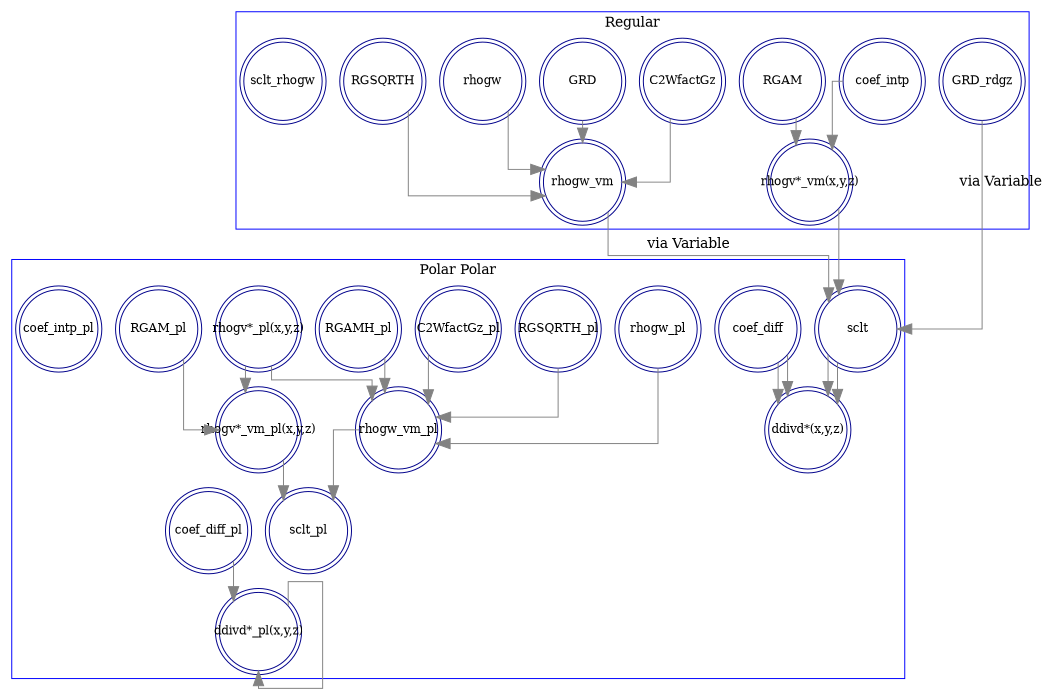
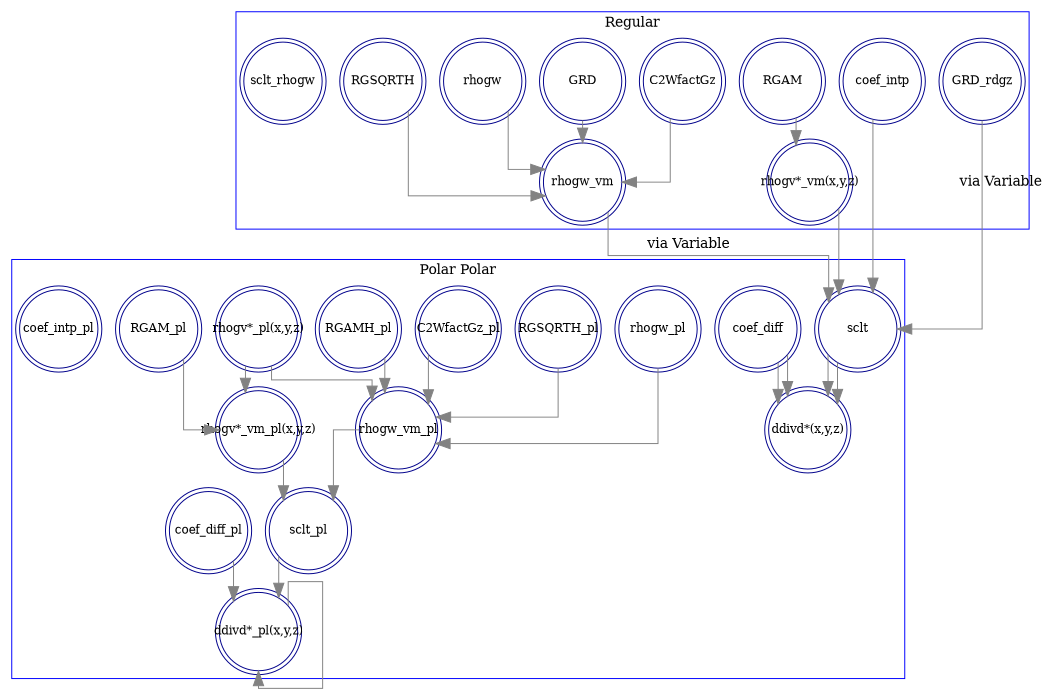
edge "coef_intp" -> "rhogv*_vm(x,y,z)": now "coef_intp" -> "sclt"
edge "sclt_pl" -> "ddivd*_pl(x,y,z)": added
